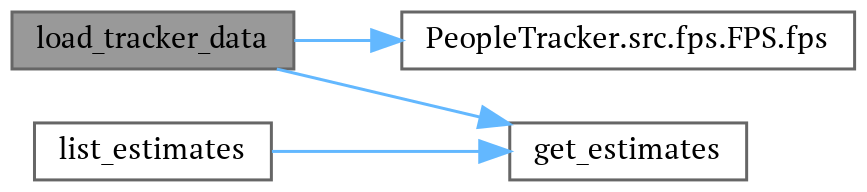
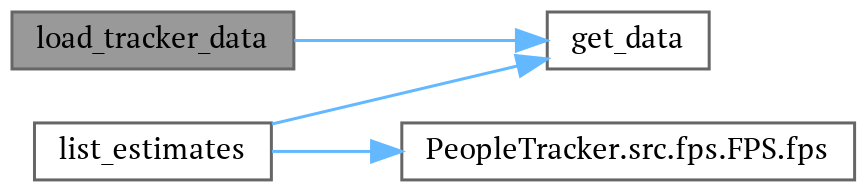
edge "load_tracker_data" -> "PeopleTracker.src.fps.FPS.fps": now "list_estimates" -> "PeopleTracker.src.fps.FPS.fps"
node "get_estimates": label "get_estimates" -> "get_data"
